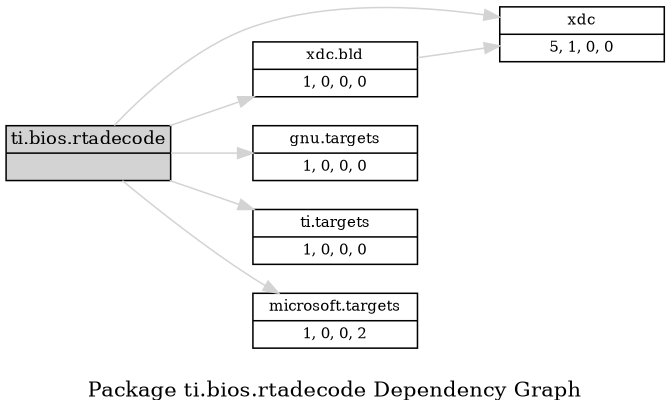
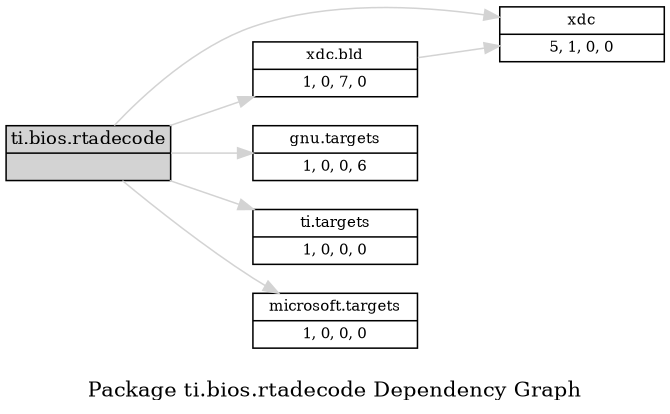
node "xdc.bld": text "1, 0, 0, 0" -> "1, 0, 7, 0"
node "gnu.targets": text "1, 0, 0, 0" -> "1, 0, 0, 6"
node "microsoft.targets": text "1, 0, 0, 2" -> "1, 0, 0, 0"
